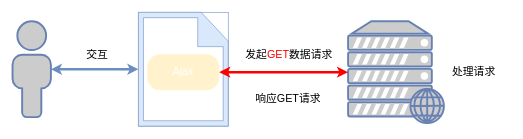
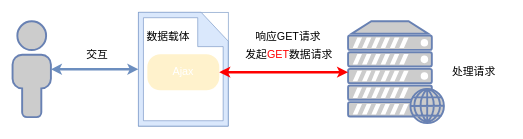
node "数据载体": added
node "响应GET请求": moved (288, 99) -> (288, 36)
